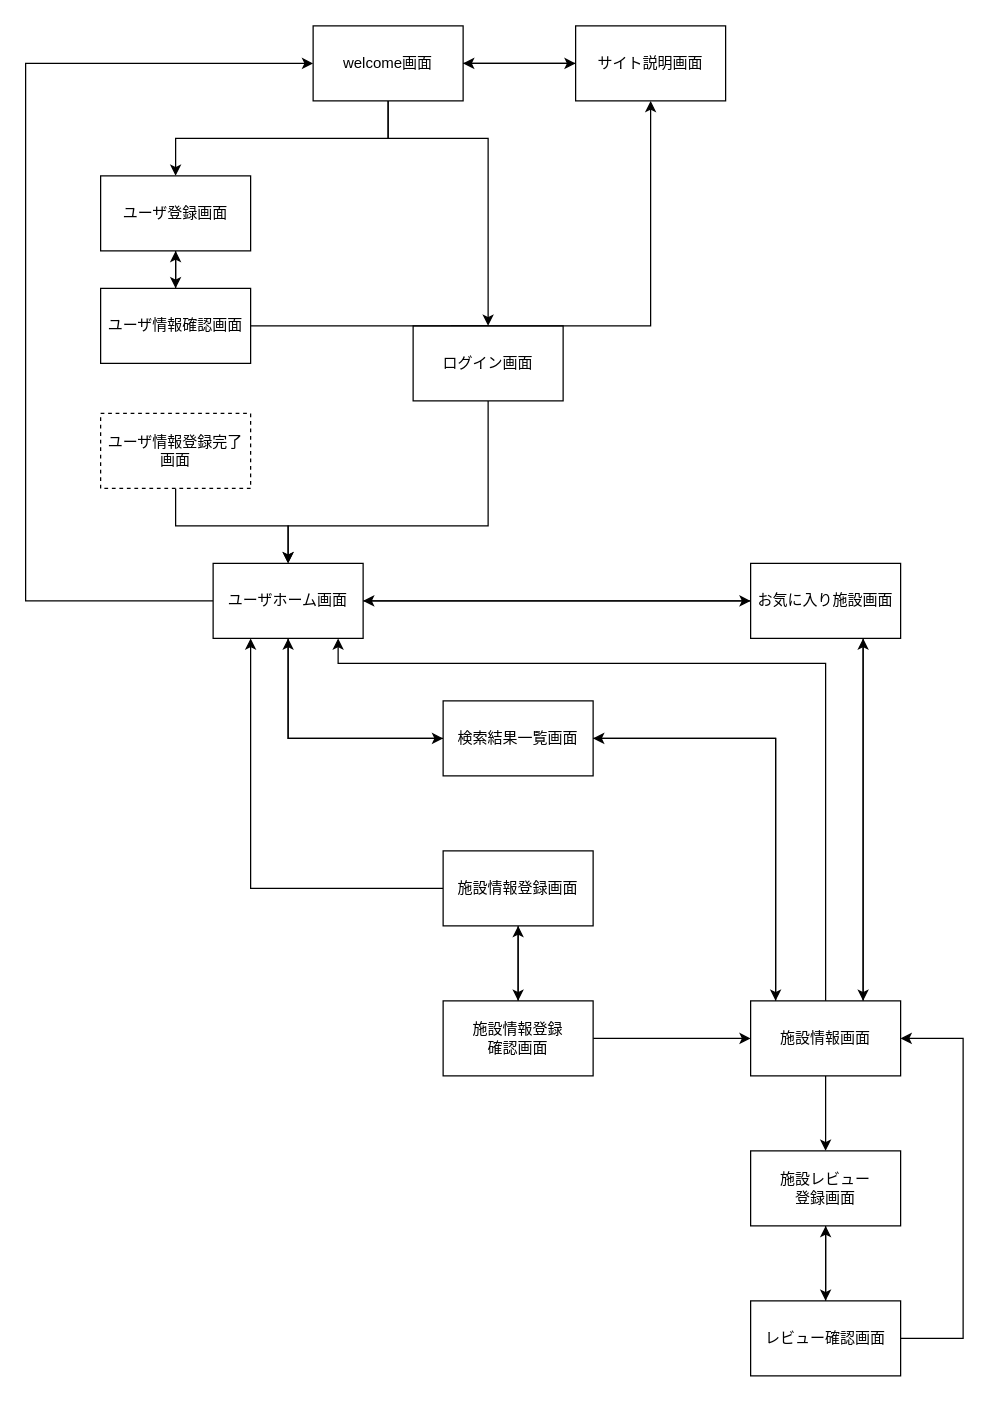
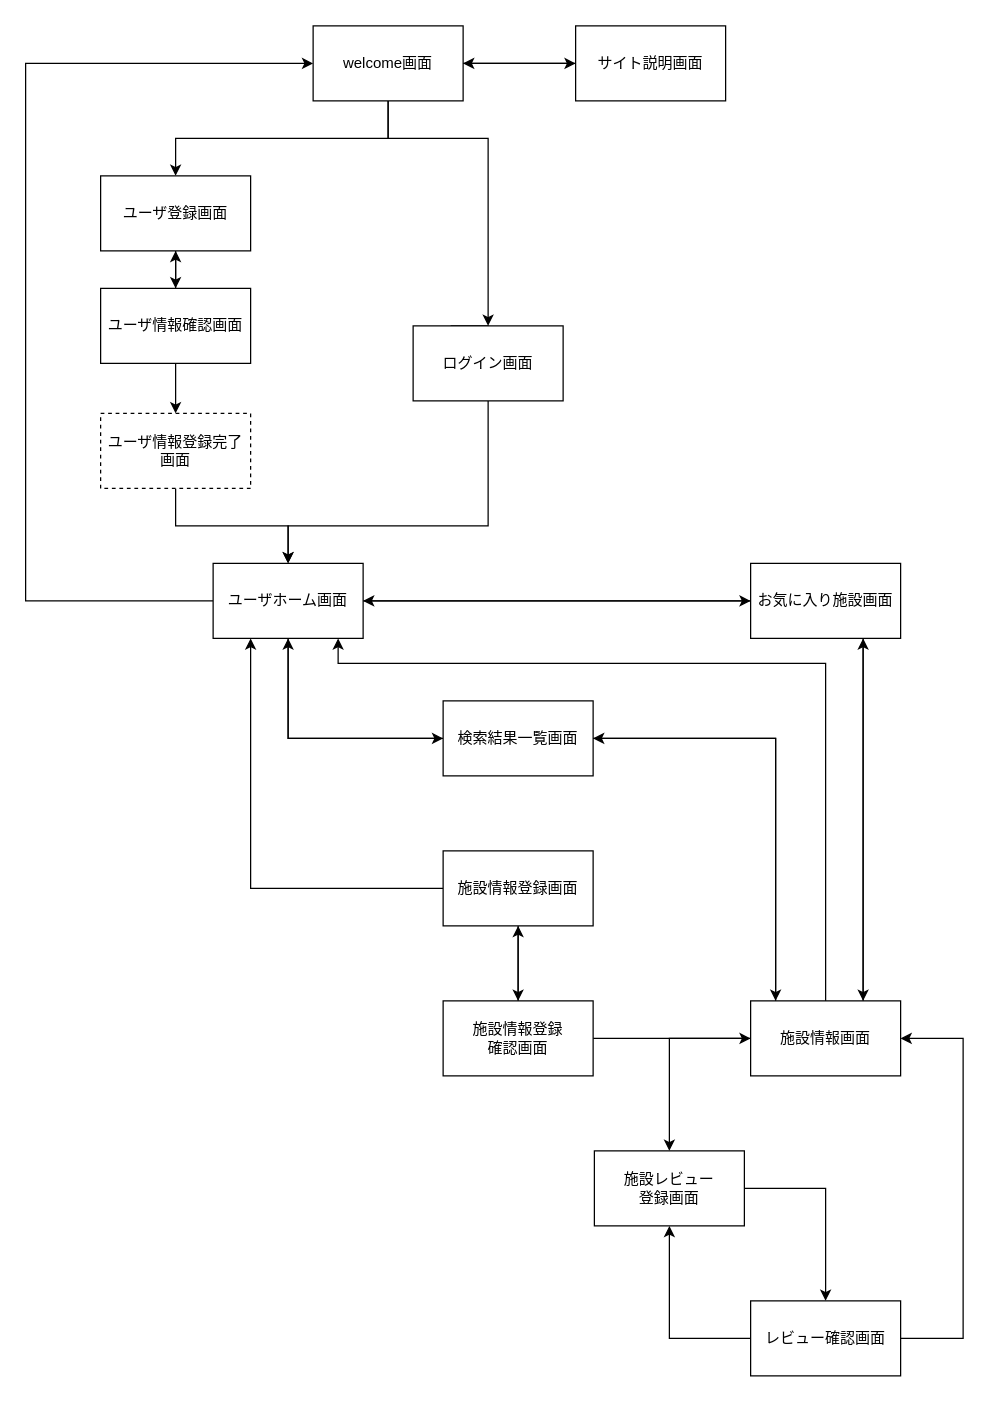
edge "ユーザ情報確認画面" -> "サイト説明画面": now "ユーザ情報確認画面" -> "ユーザ情報登録完了画面"
node "施設レビュー 登録画面": moved (826, 1188) -> (669, 1188)
